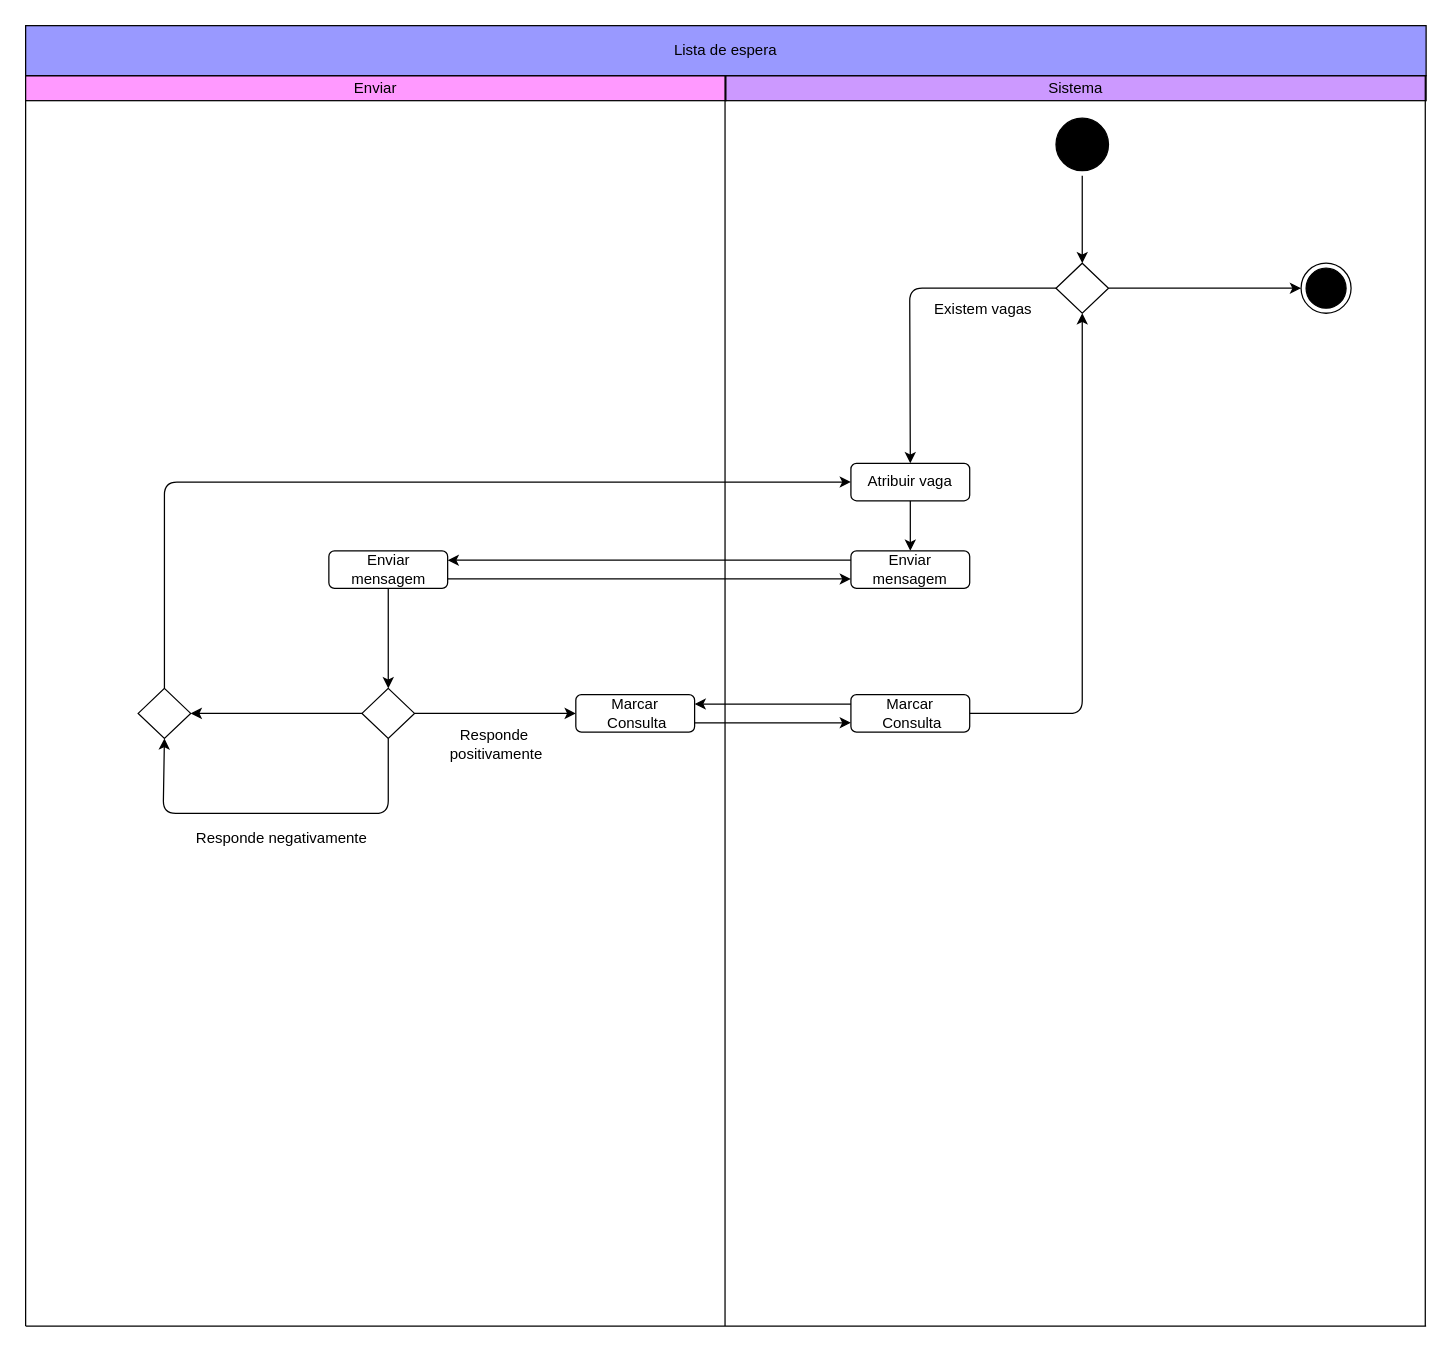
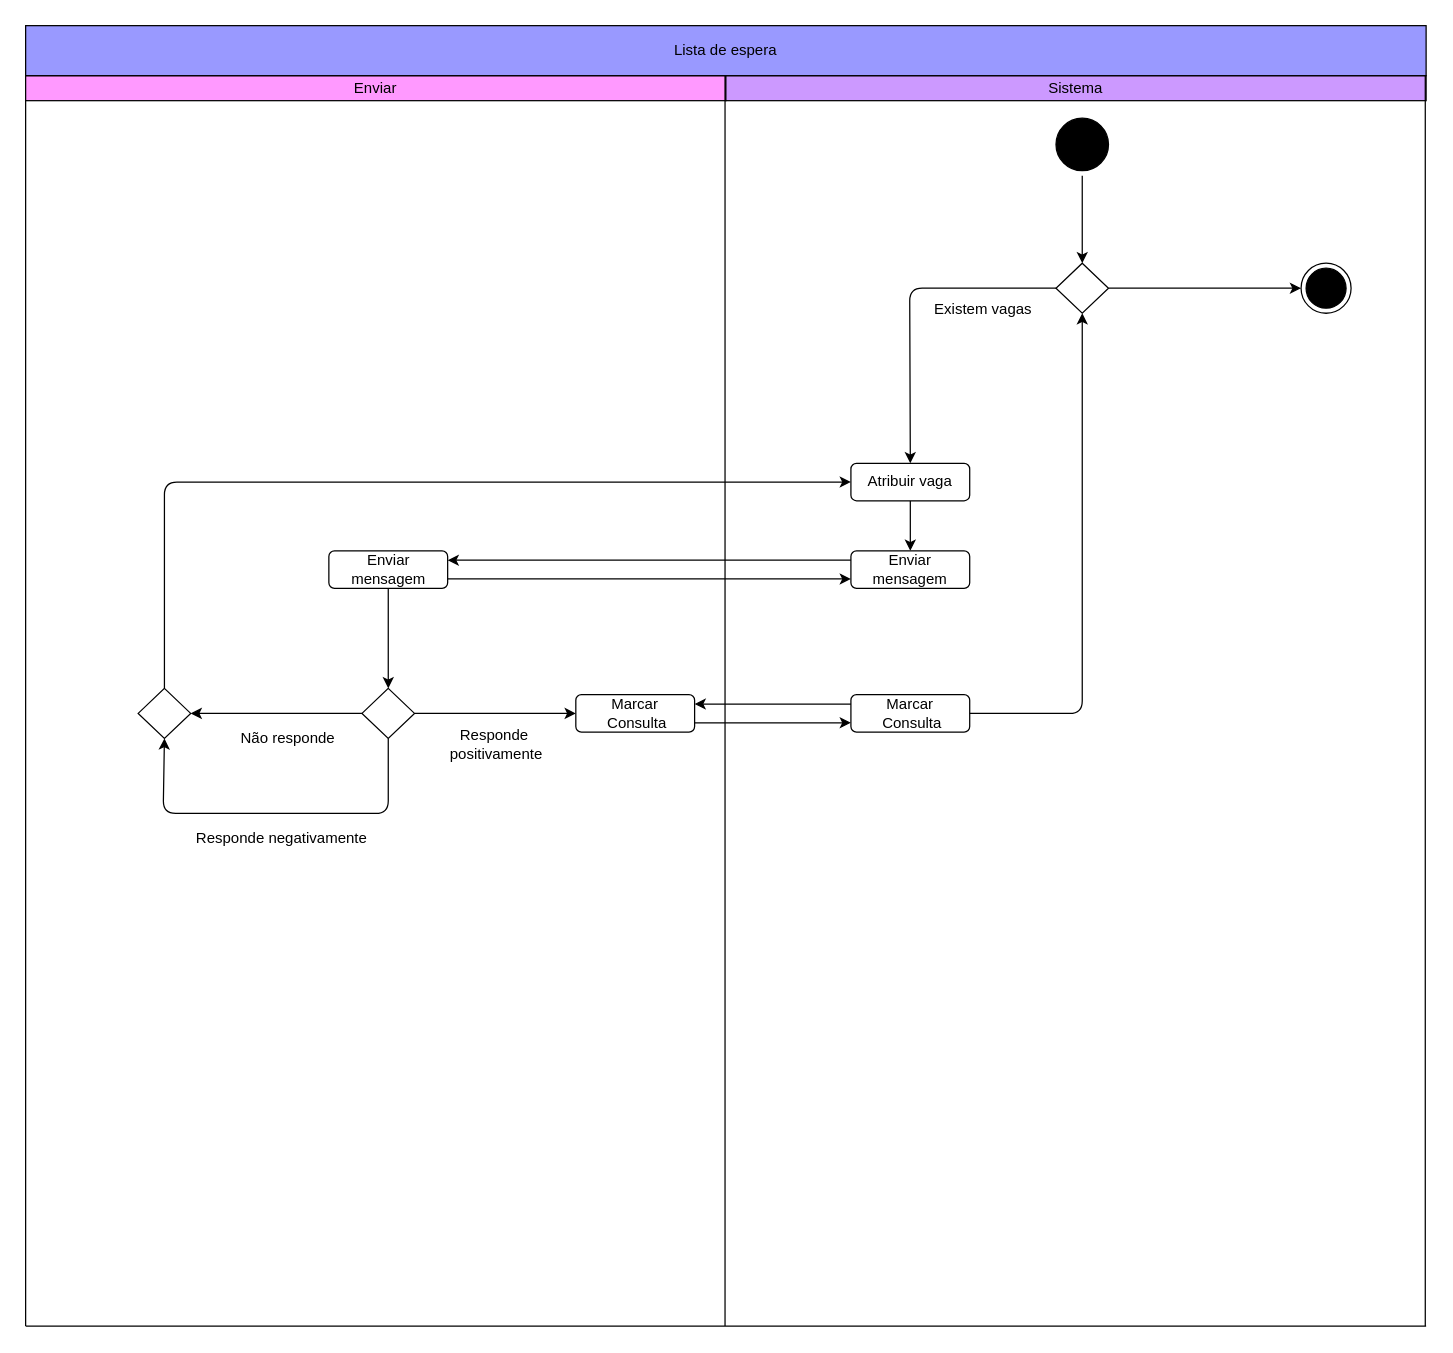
node "Não responde": added
